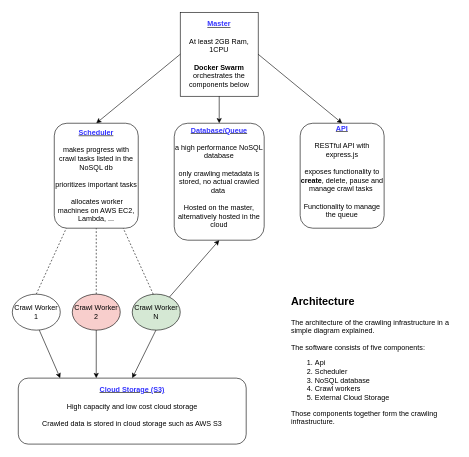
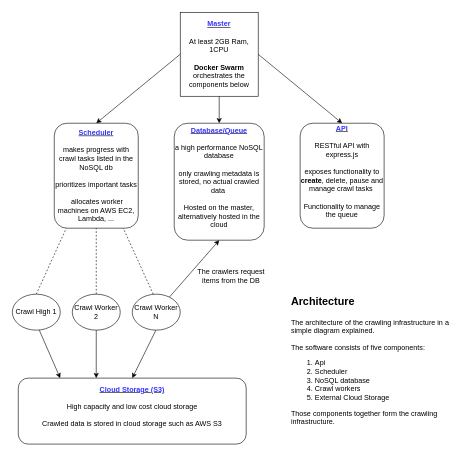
node "The crawlers request items from the DB": added
node "Crawl Worker 1": label "Crawl Worker 1" -> "Crawl High 1"
node "Crawl Worker 2": fillcolor #f8cecc -> #ffffff
node "Crawl Worker N": fillcolor #d5e8d4 -> #ffffff
